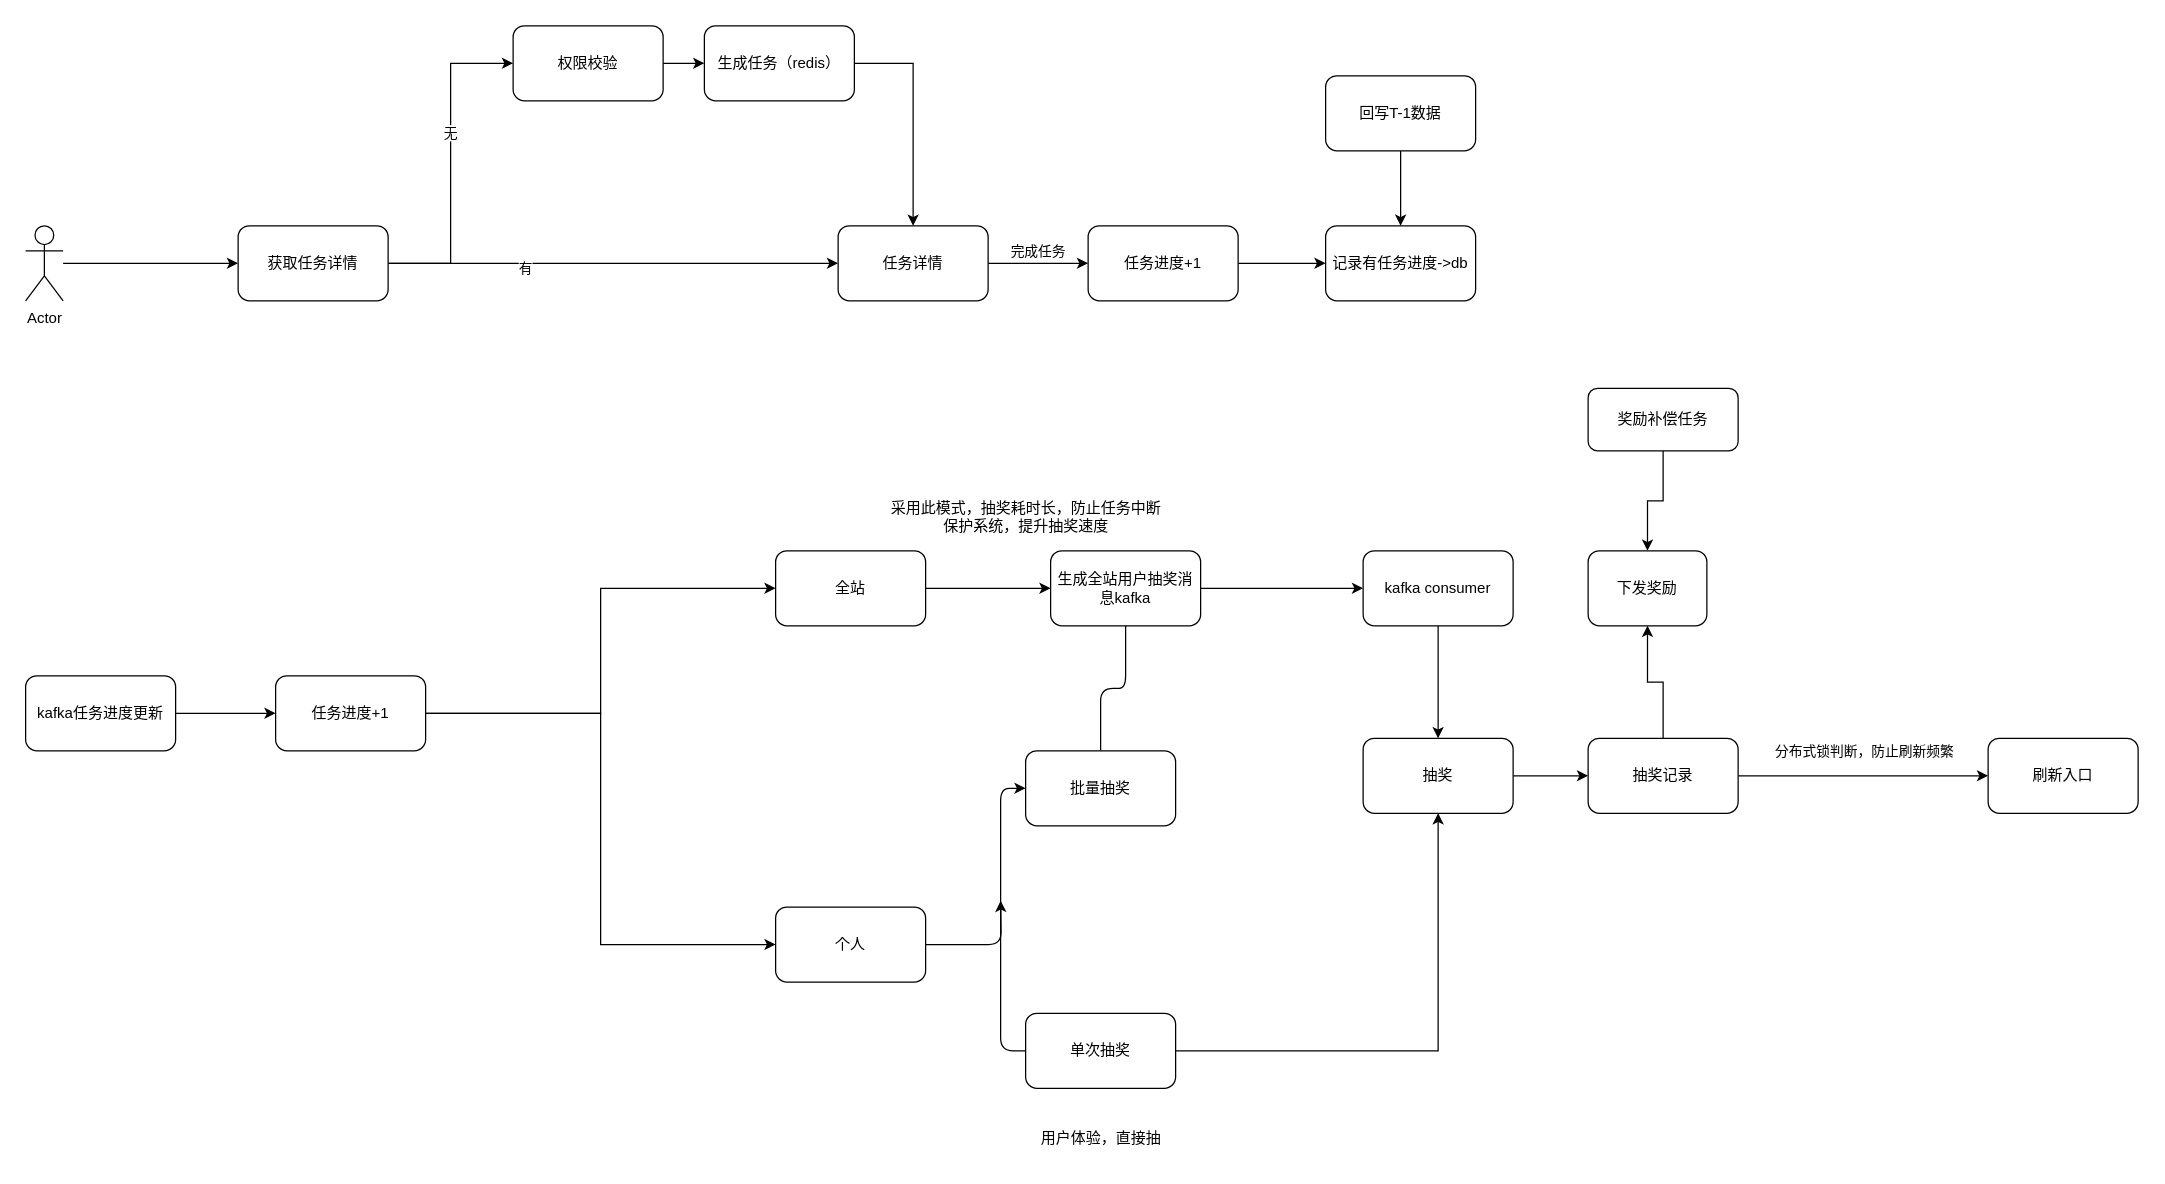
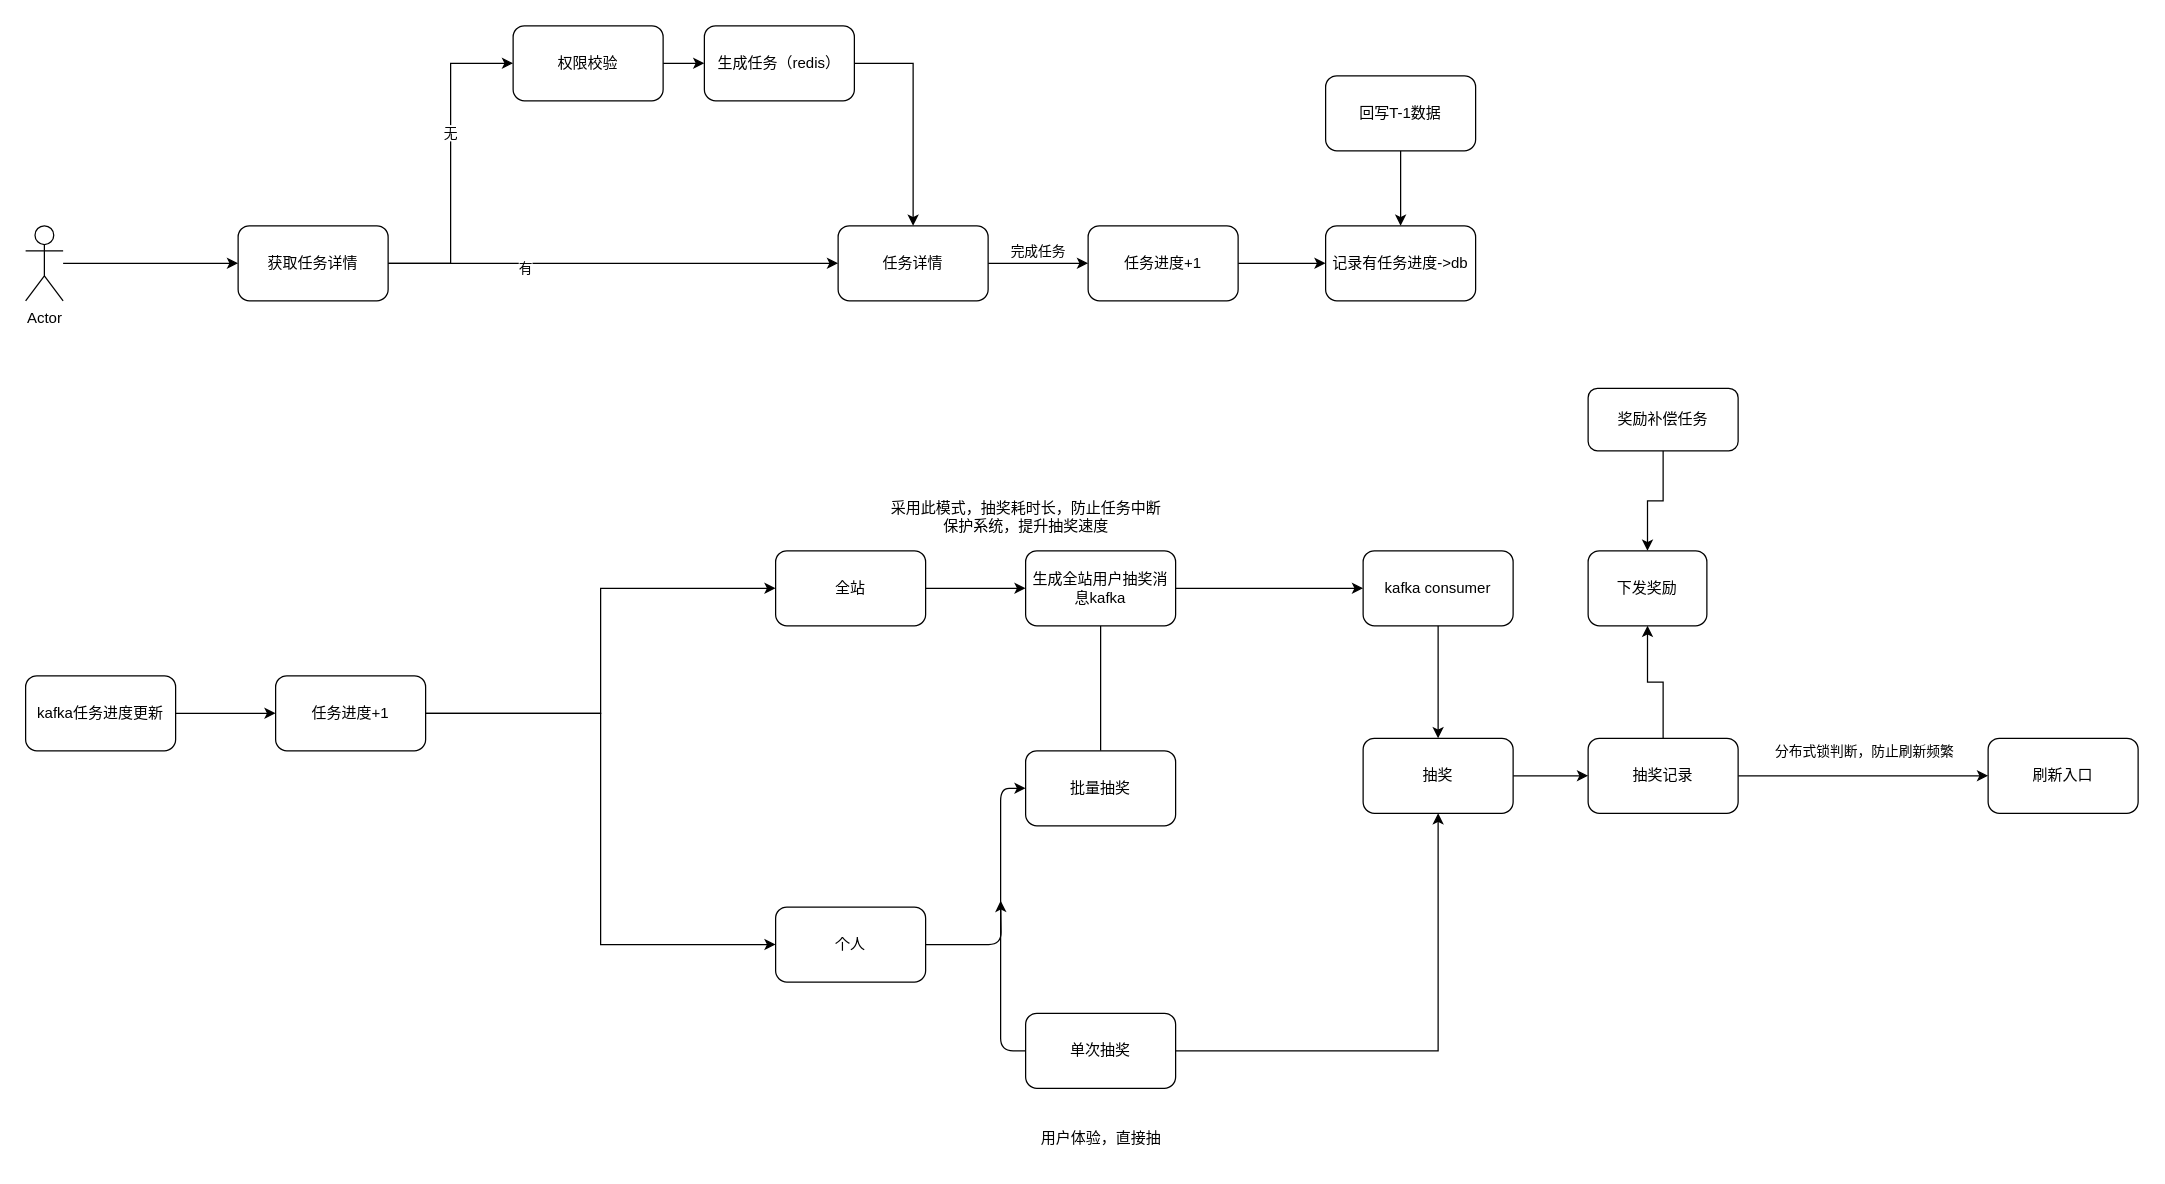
node "生成全站用户抽奖消息kafka": moved (1126, 588) -> (1101, 588)
